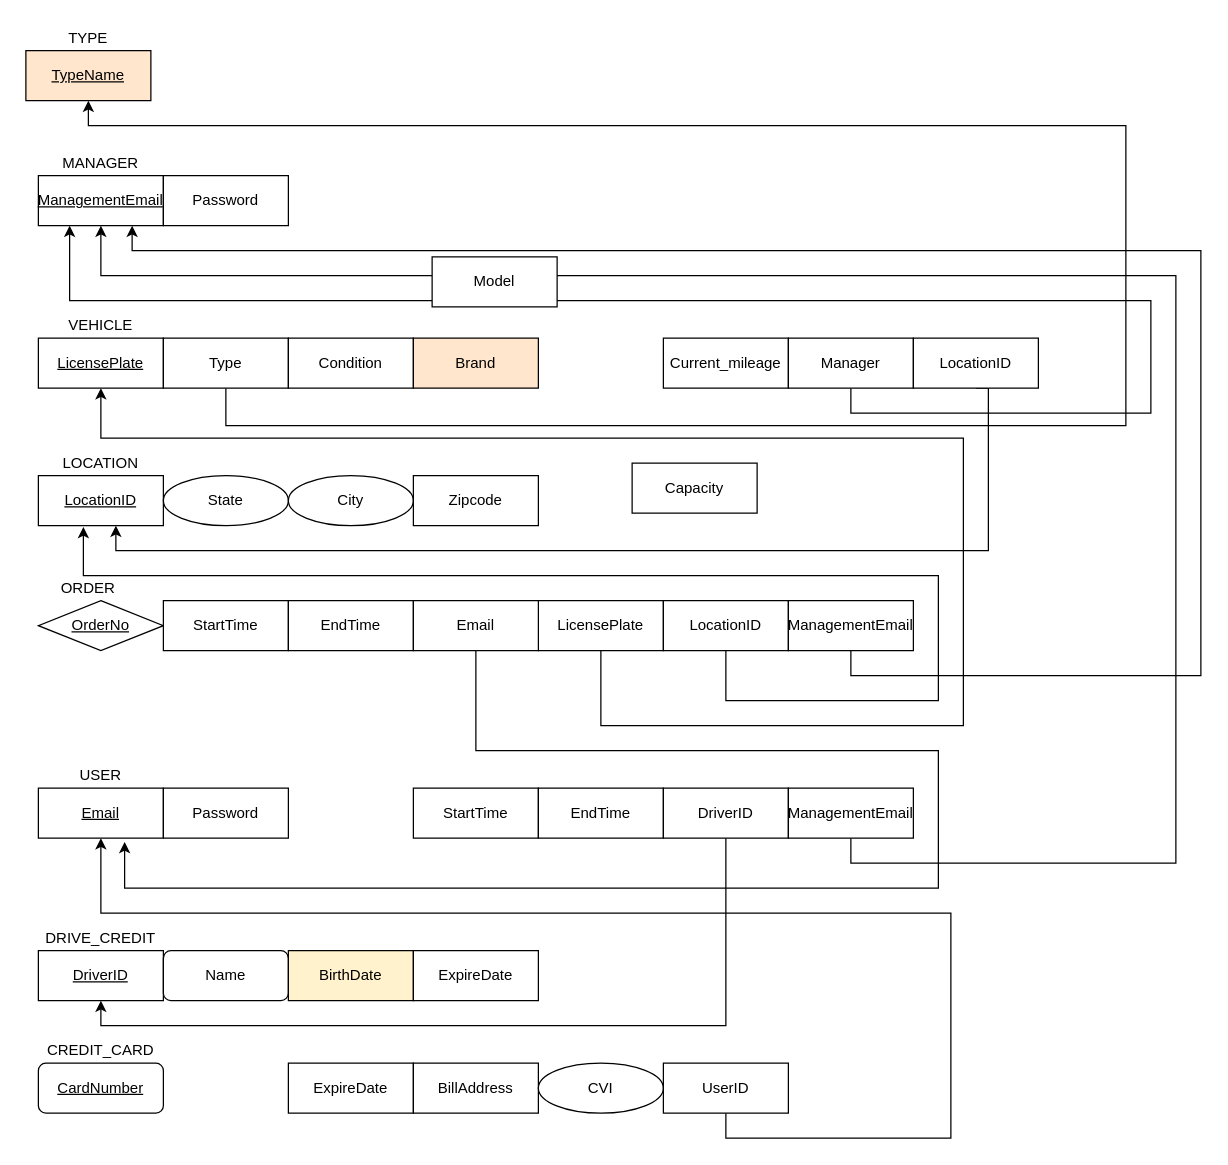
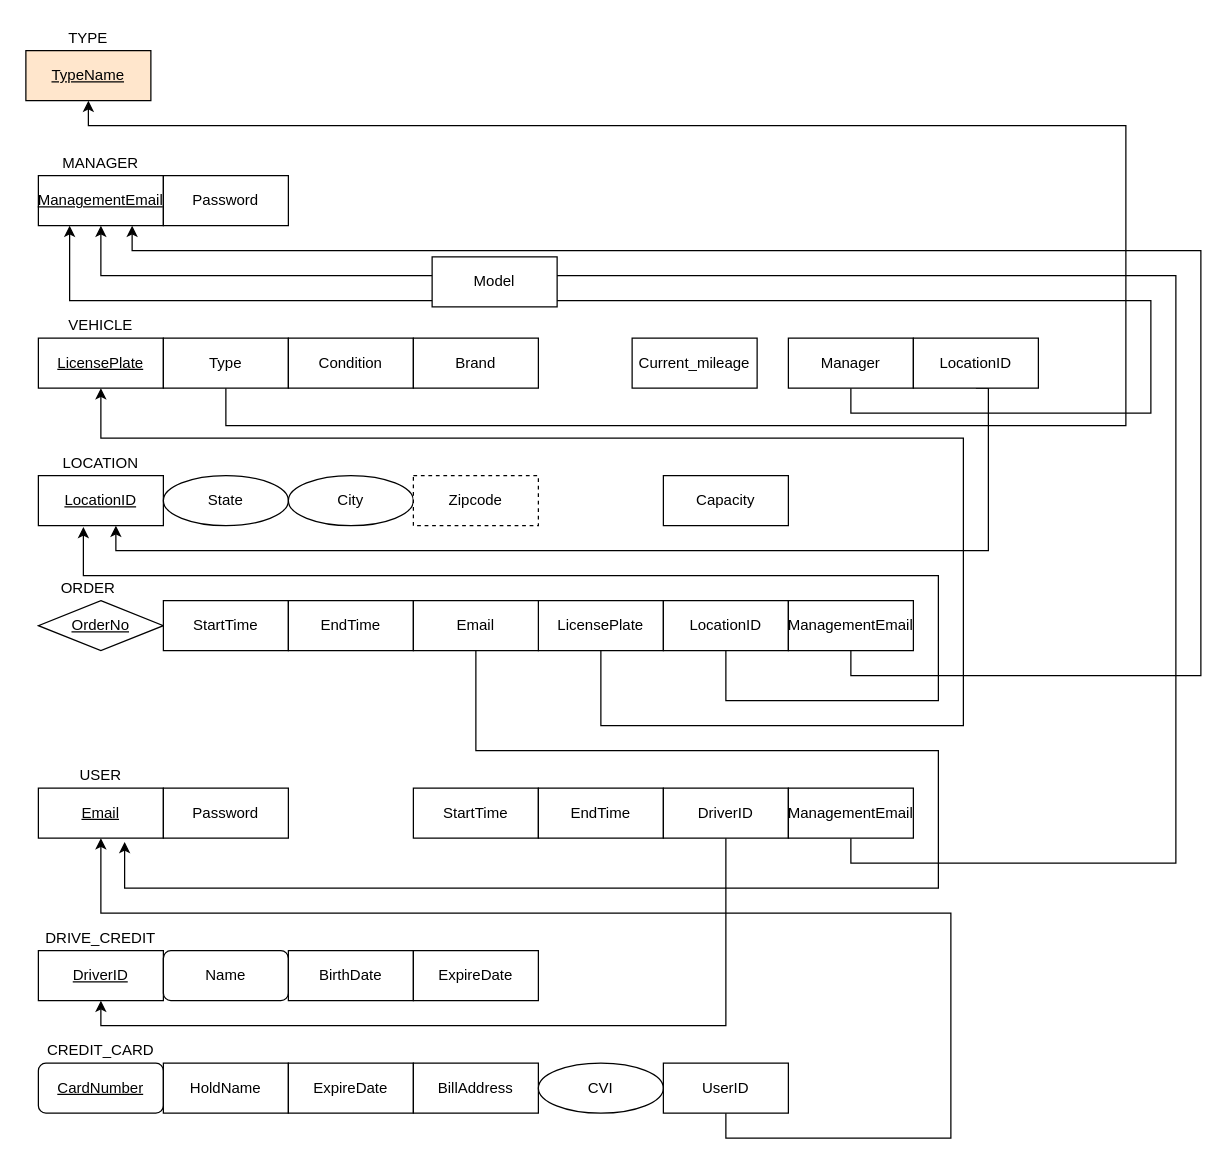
node "Brand": fillcolor #ffe6cc -> #ffffff
node "Current_mileage": moved (726, 363) -> (694, 363)
node "Capacity": moved (694, 488) -> (726, 501)
node "Zipcode": style solid -> dashed
node "BirthDate": fillcolor #fff2cc -> #ffffff
node "HoldName": added
